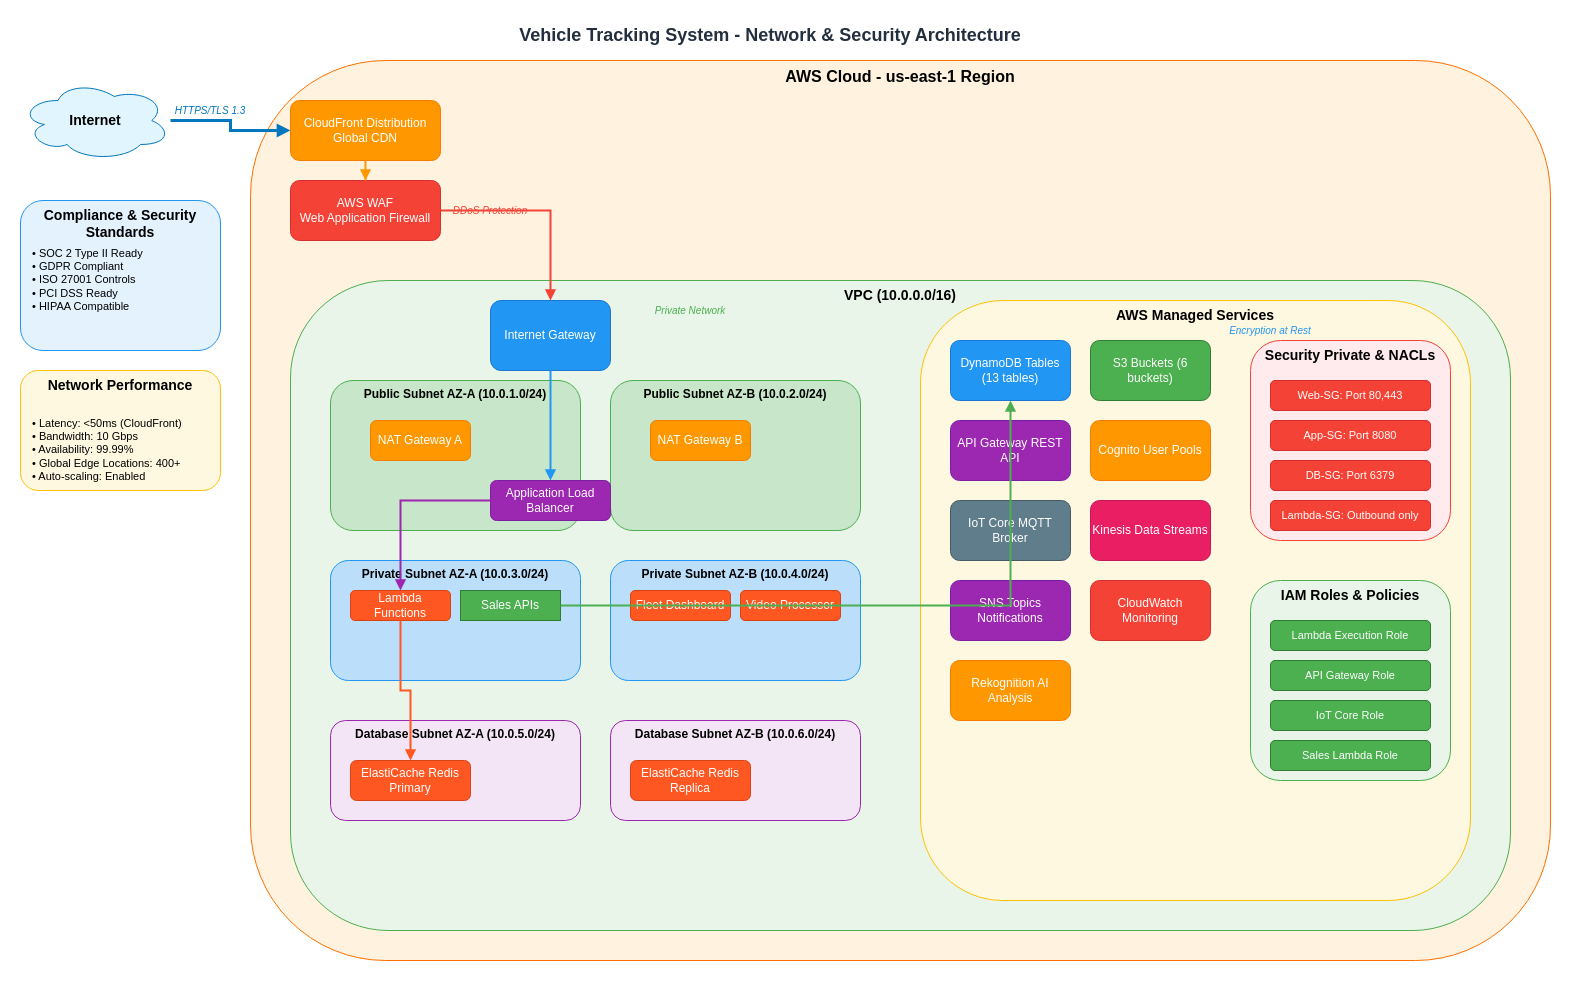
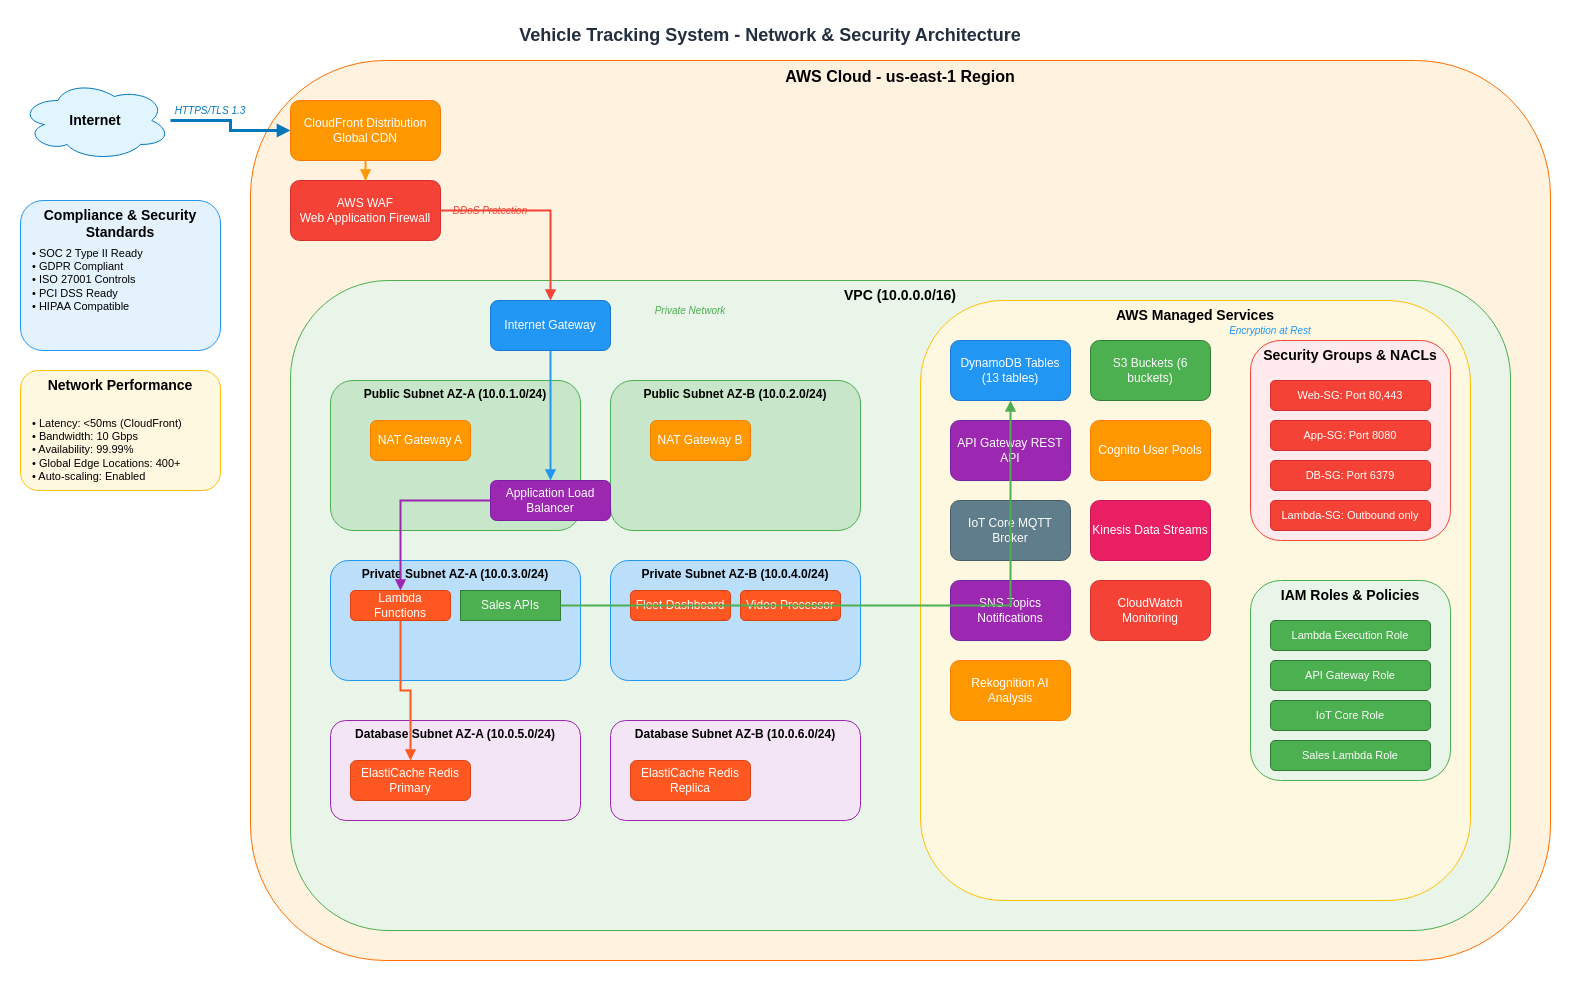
node "Internet Gateway": size 120x70 -> 120x50
node "Security Private & NACLs": label "Security Private & NACLs" -> "Security Groups & NACLs"
